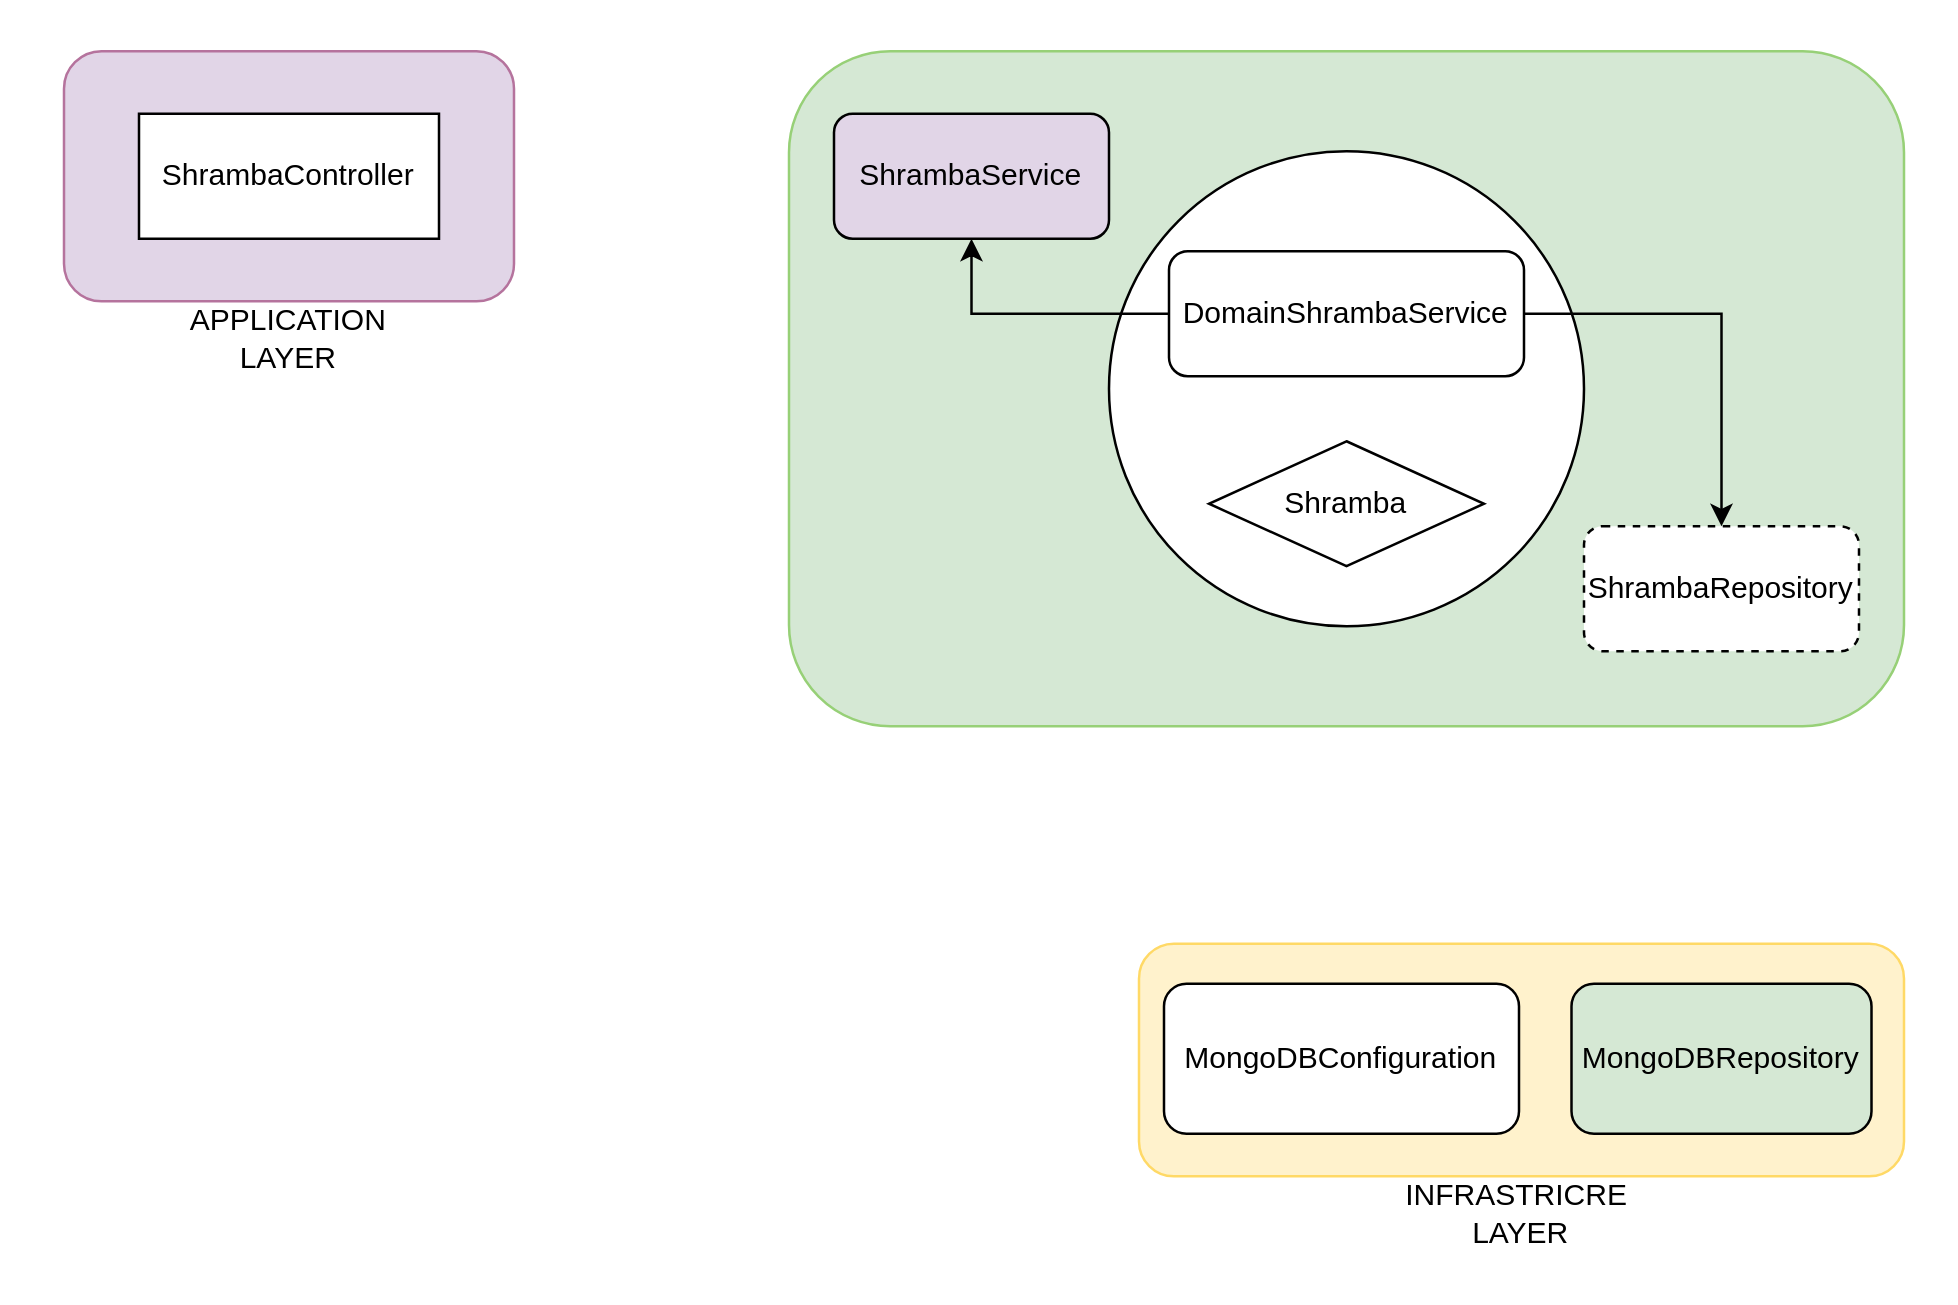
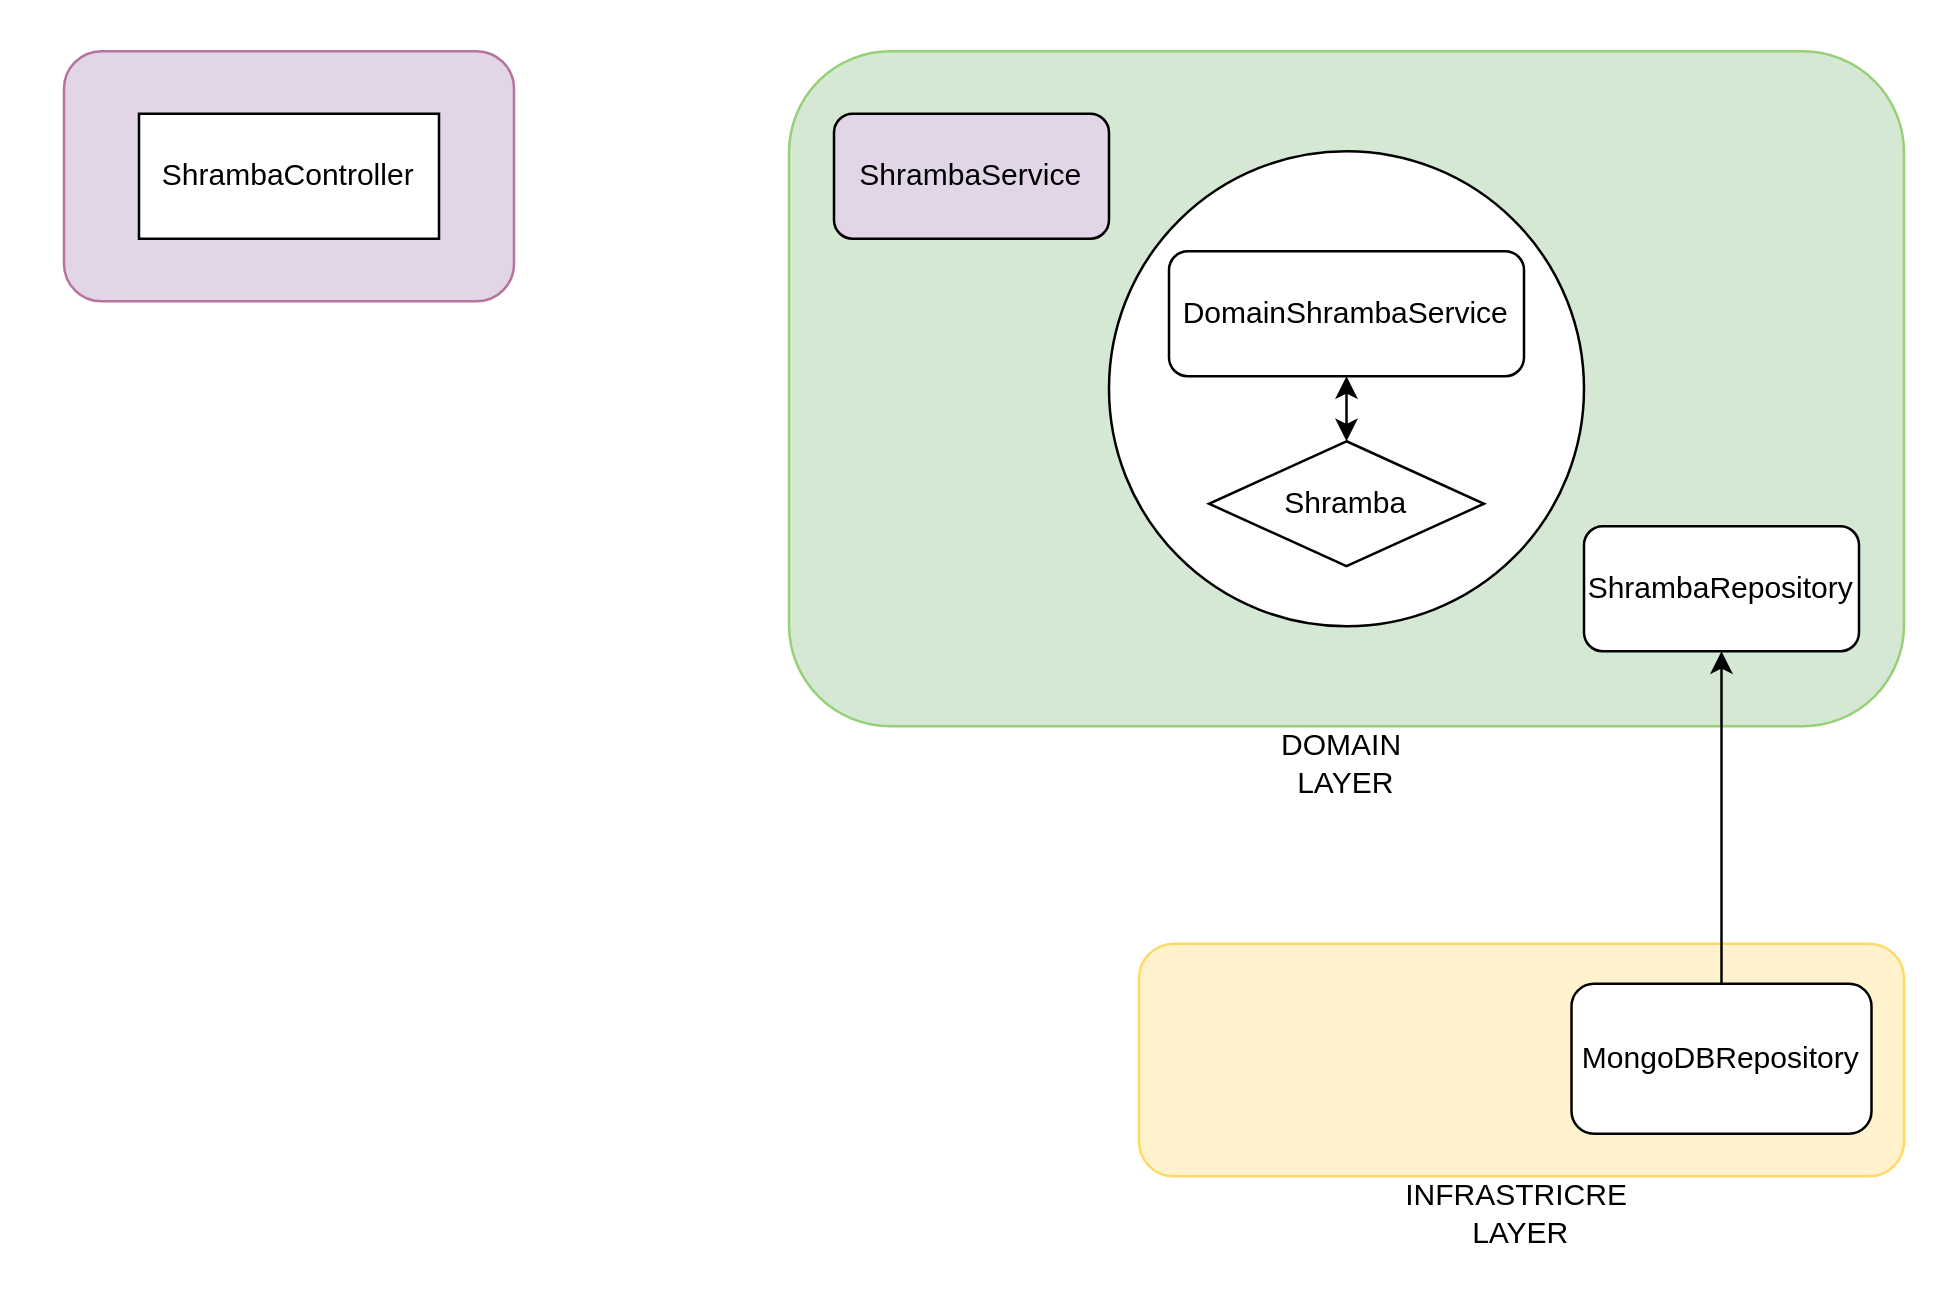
edge "DomainShrambaService" -> "ShrambaService": removed
edge "DomainShrambaService" -> "ShrambaRepository": removed
node "APPLICATION LAYER": removed
edge "DomainShrambaService" -- "Shramba": added
node "ShrambaRepository": style dashed -> solid
node "DOMAIN LAYER": added
edge "MongoDBRepository" -> "ShrambaRepository": added
node "MongoDBConfiguration": removed
node "MongoDBRepository": fillcolor #d5e8d4 -> #ffffff
